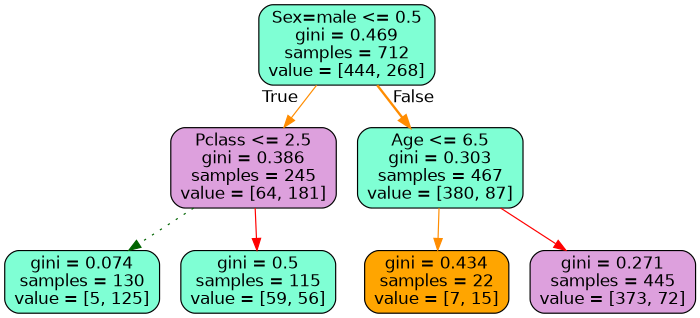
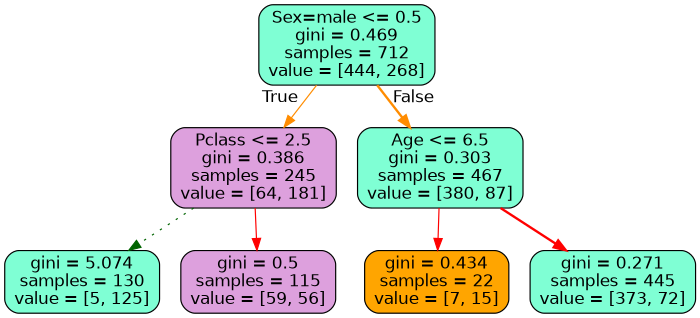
edge "Age <= 6.5 gini = 0.303 samples = 467 value = [380, 87]" -> "gini = 0.434 samples = 22 value = [7, 15]": color darkorange -> red
edge "Age <= 6.5 gini = 0.303 samples = 467 value = [380, 87]" -> "gini = 0.271 samples = 445 value = [373, 72]": style solid -> bold
node "gini = 0.074 samples = 130 value = [5, 125]": label "gini = 0.074 samples = 130 value = [5, 125]" -> "gini = 5.074 samples = 130 value = [5, 125]"
node "gini = 0.5 samples = 115 value = [59, 56]": fillcolor aquamarine -> plum
node "gini = 0.271 samples = 445 value = [373, 72]": fillcolor plum -> aquamarine
